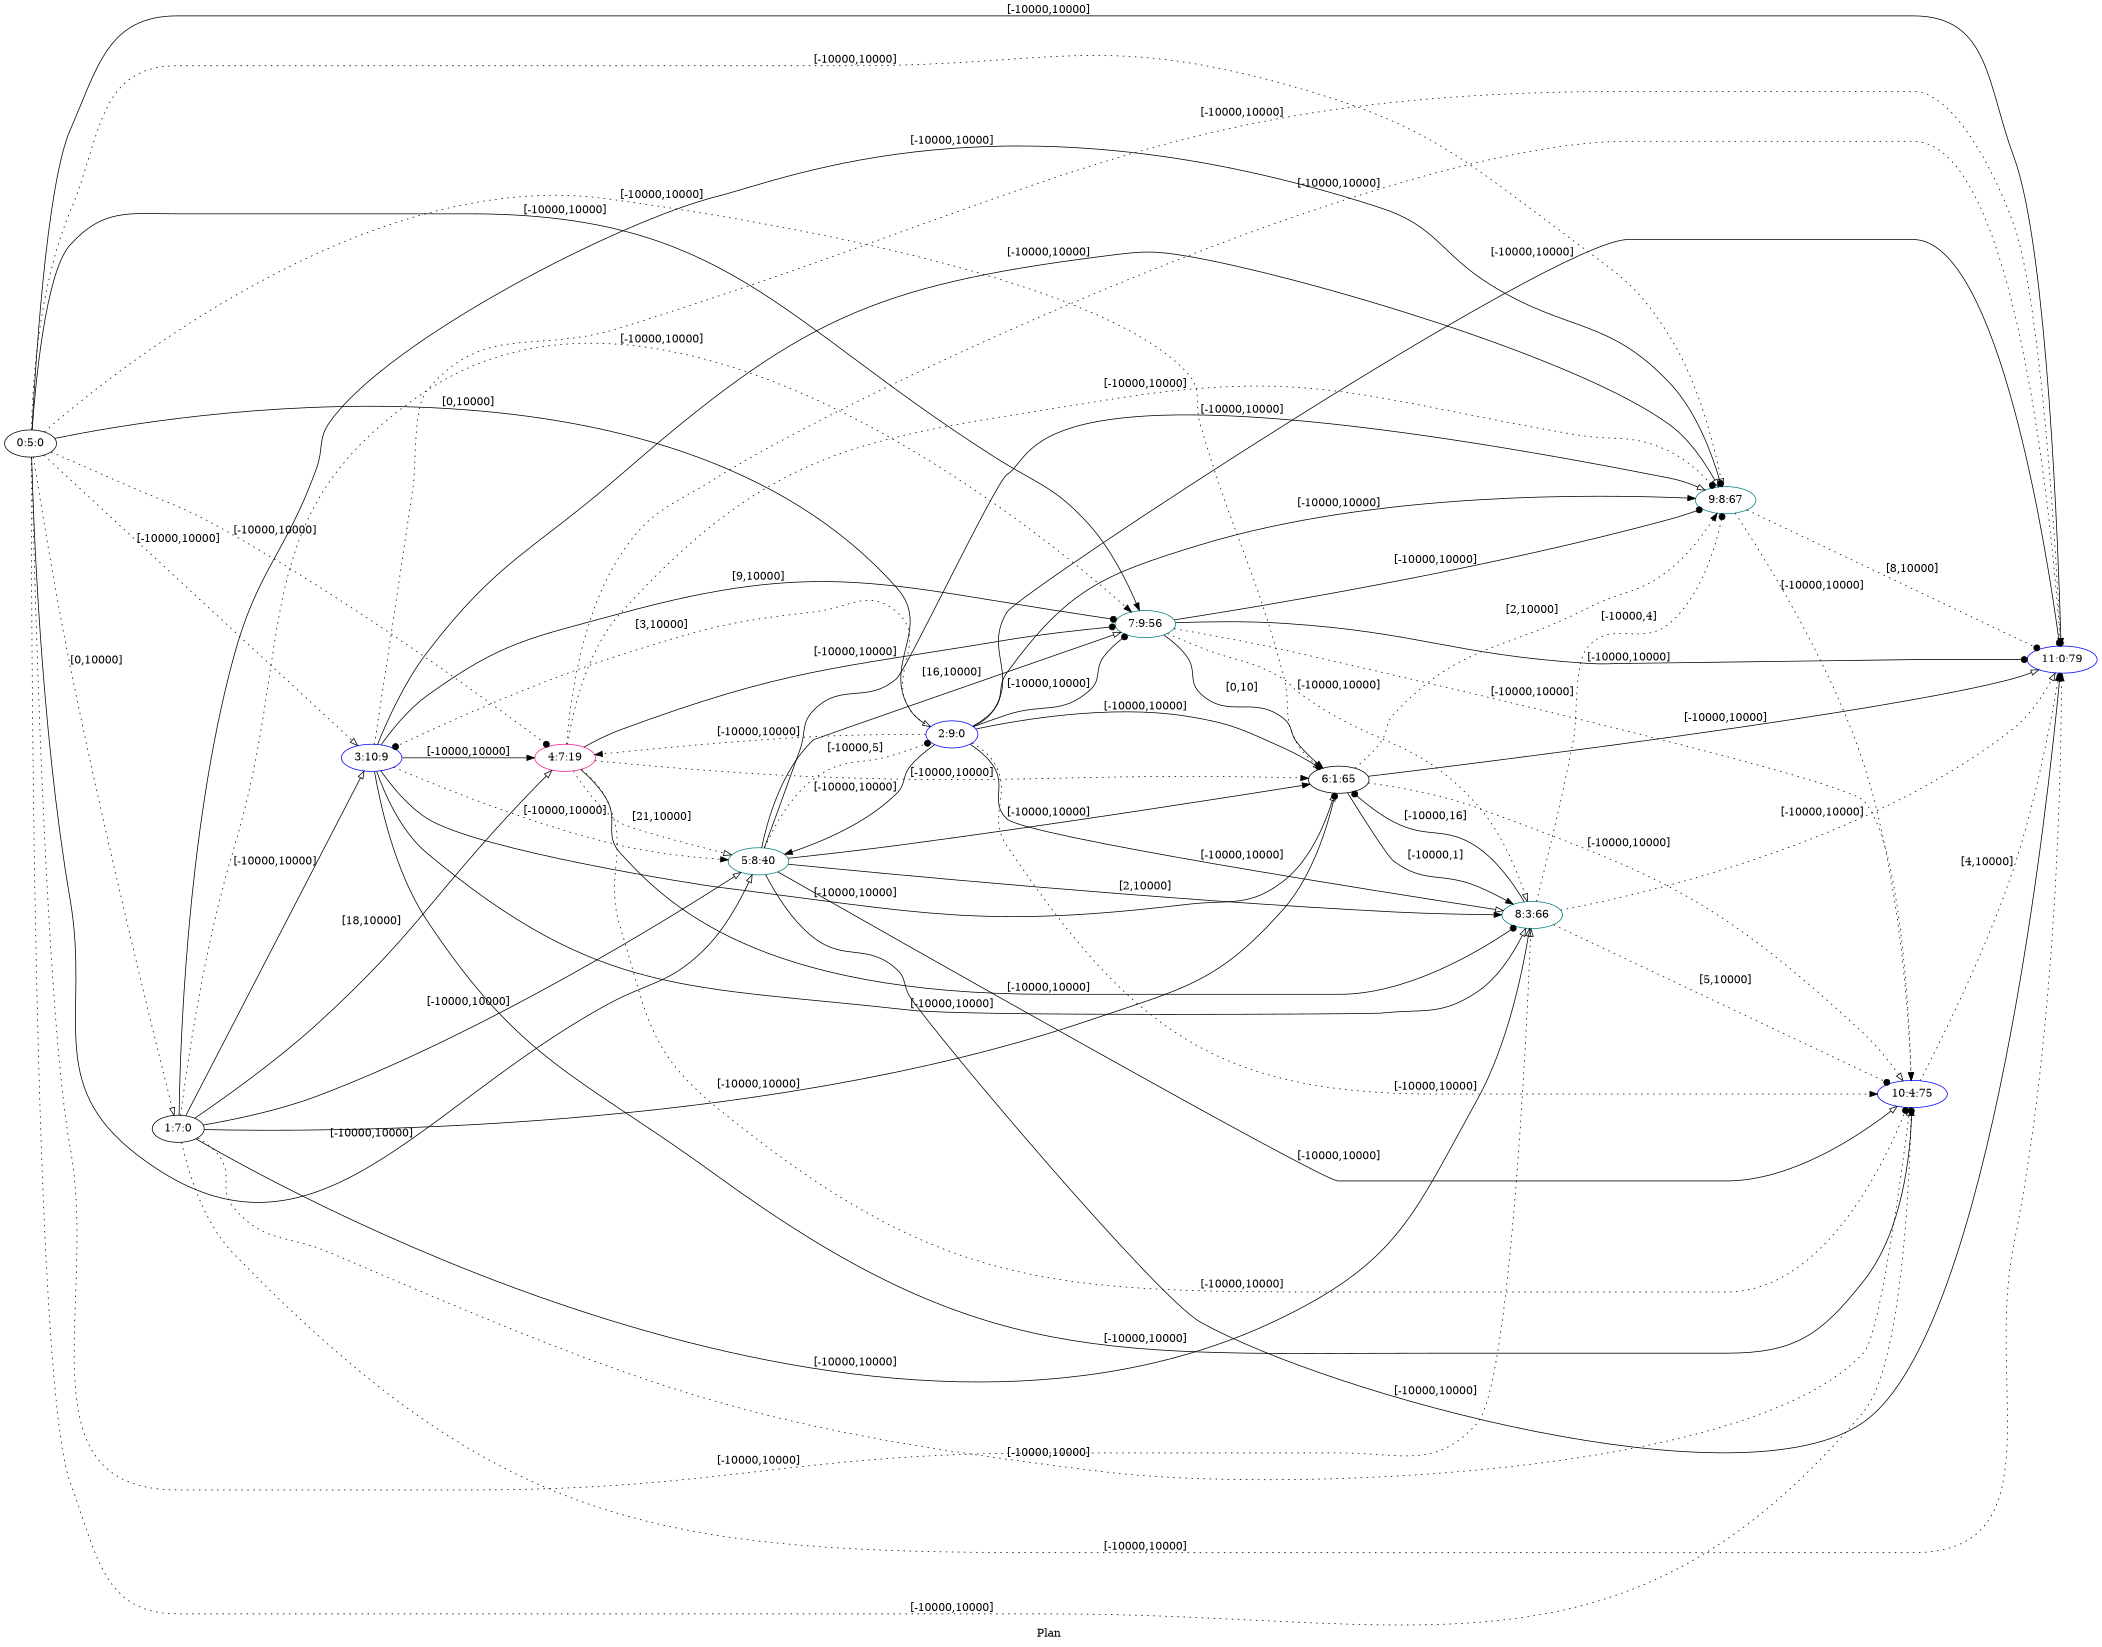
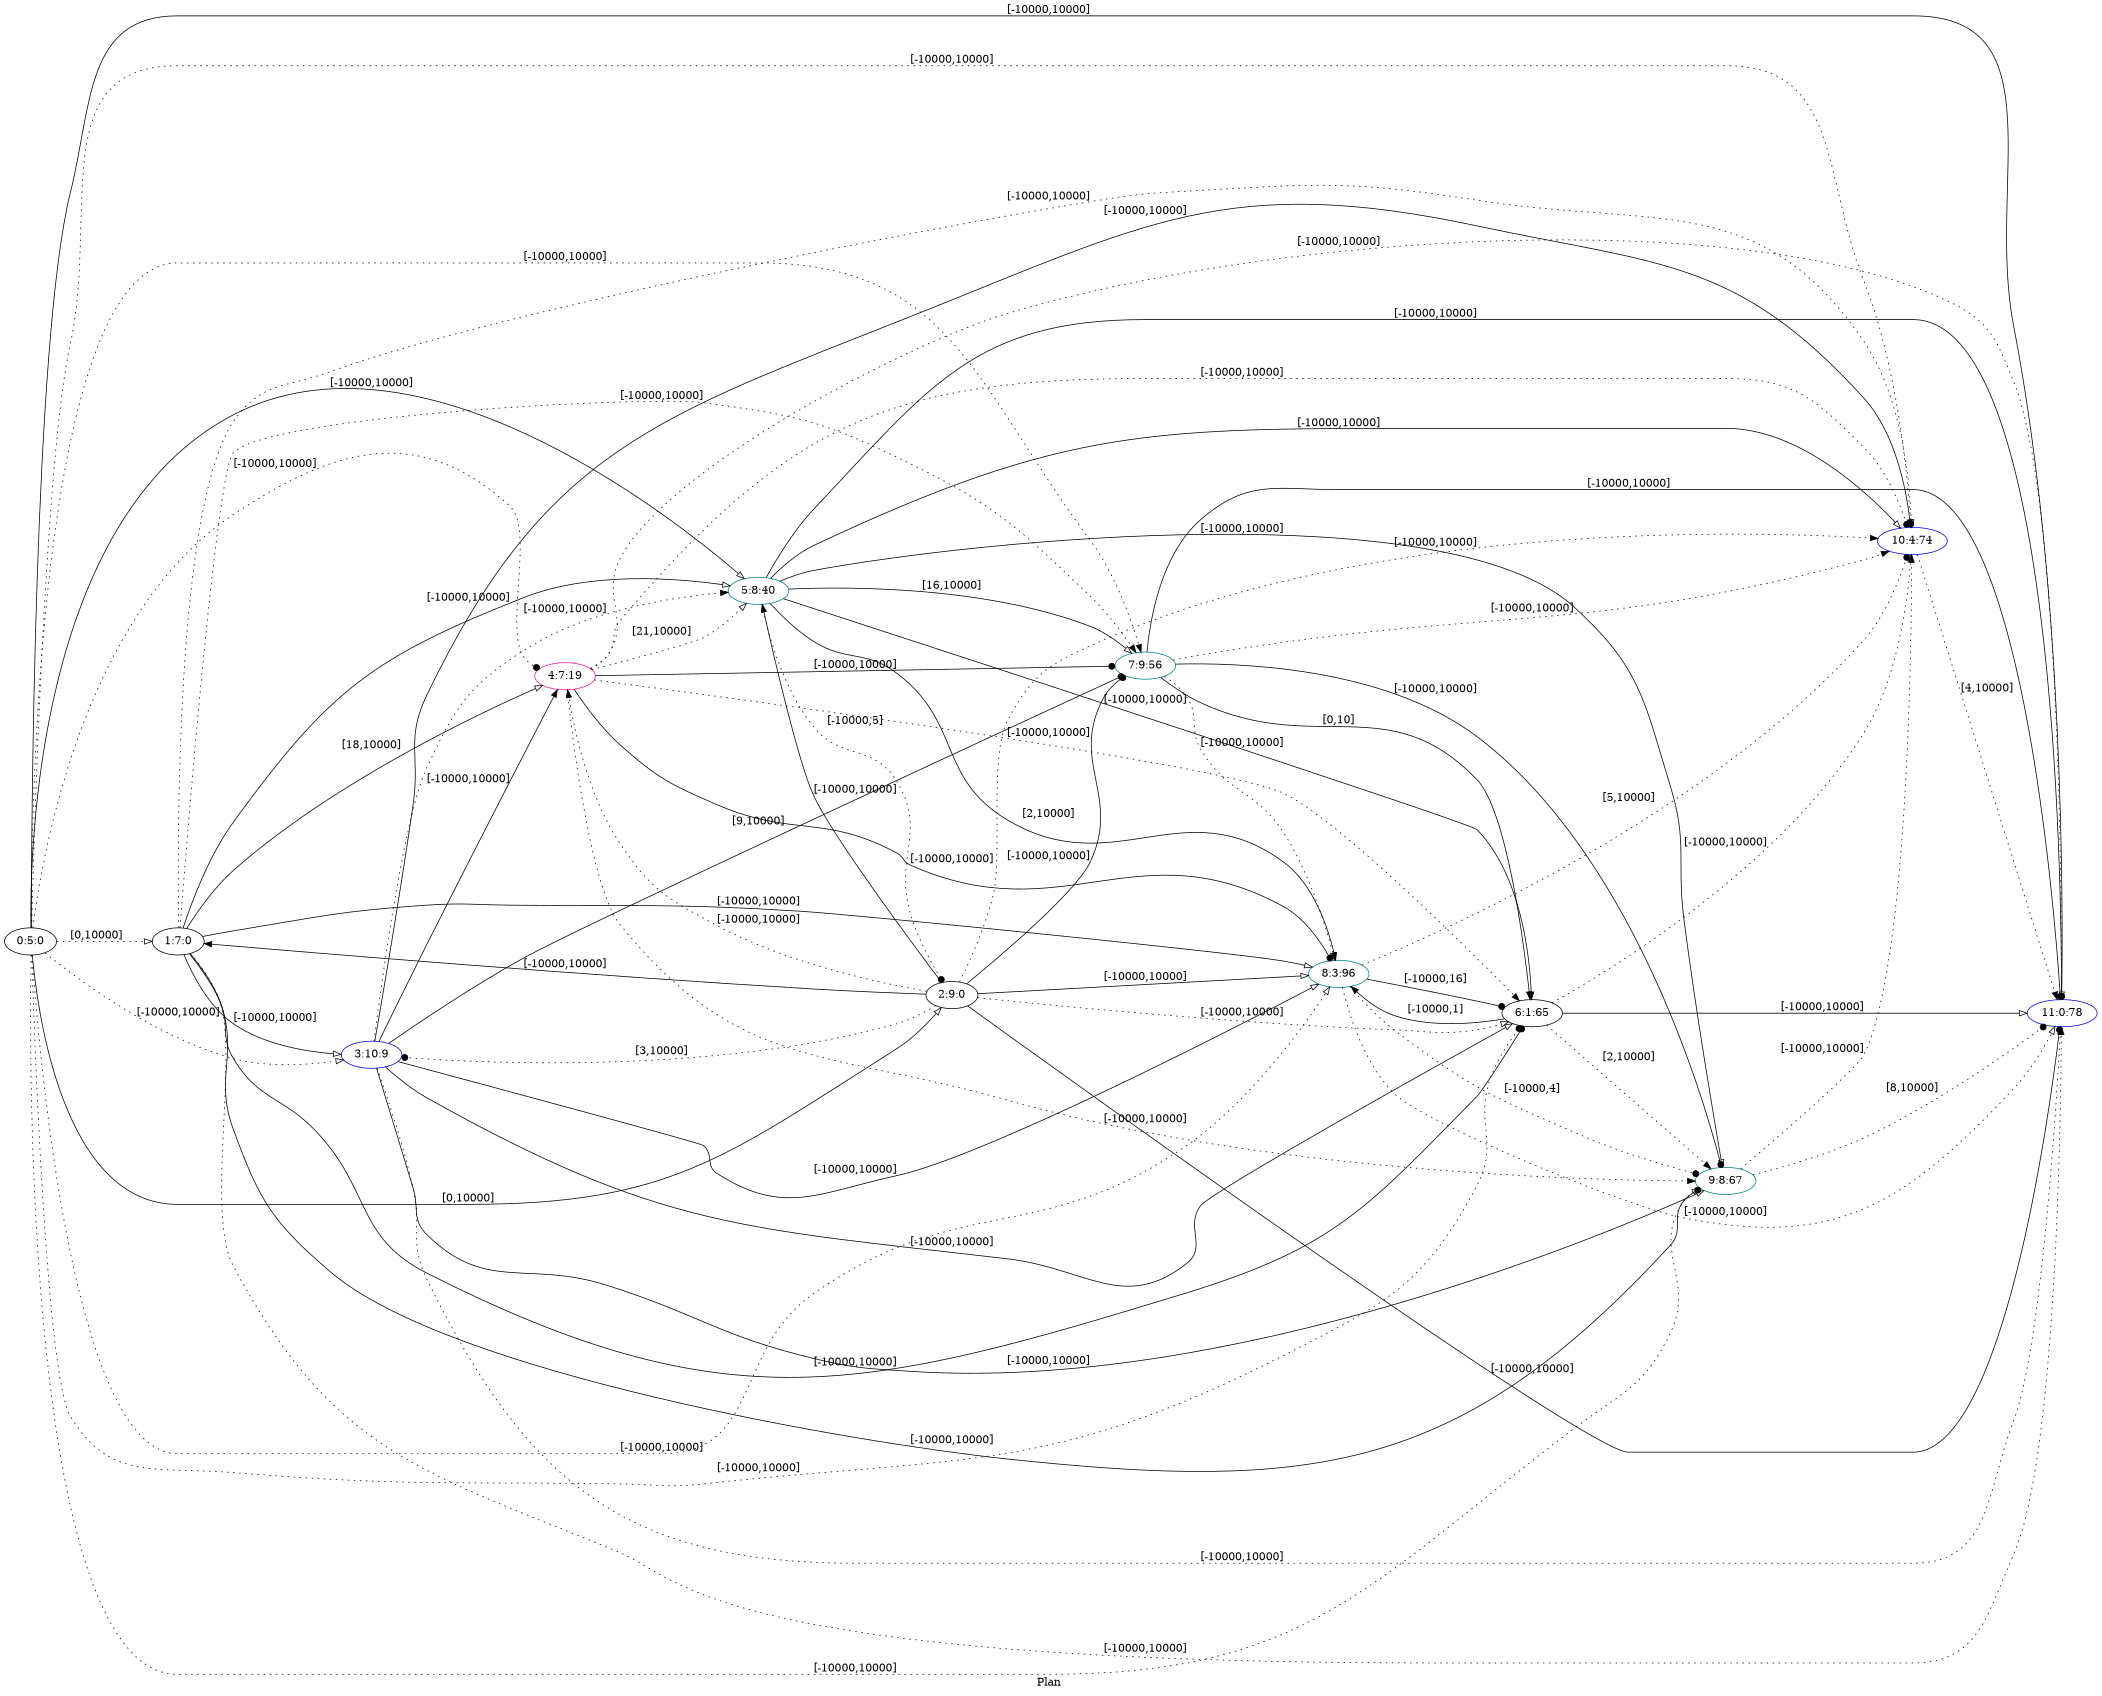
edge "0:5:0" -> "7:9:56": style solid -> dotted
edge "4:7:19" -> "9:8:67": arrowhead dot -> normal
edge "2:9:0" -> "9:8:67": now "2:9:0" -> "1:7:0"
node "11:0:79": label "11:0:79" -> "11:0:78"
edge "2:9:0" -> "6:1:65": style solid -> dotted
node "2:9:0": color blue -> black
node "8:3:66": label "8:3:66" -> "8:3:96"
node "10:4:75": label "10:4:75" -> "10:4:74"
